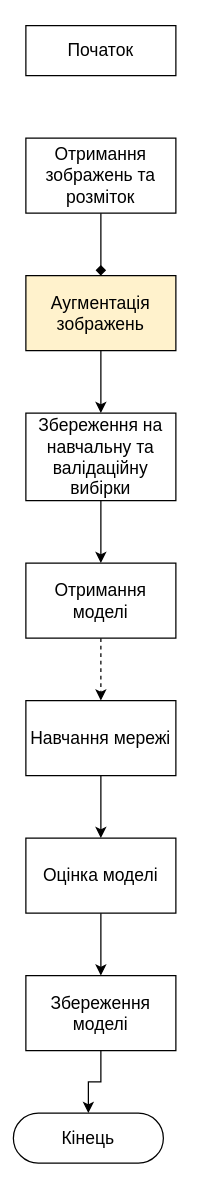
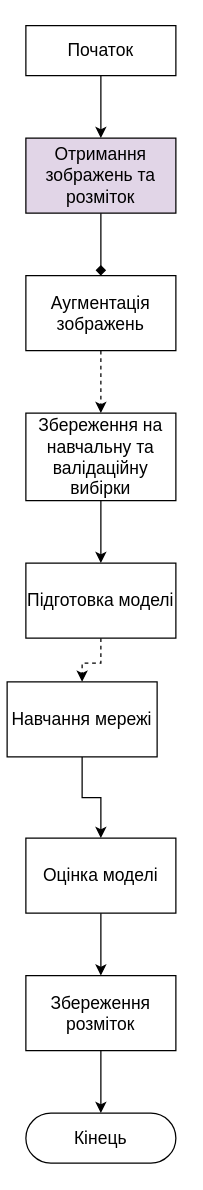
edge "Початок" -> "Отримання зображень та розміток": added
node "Отримання зображень та розміток": fillcolor #ffffff -> #e1d5e7
node "Аугментація зображень": fillcolor #fff2cc -> #ffffff
edge "Аугментація зображень" -> "Збереження на навчальну та валідаційну вибірки": style solid -> dashed
node "Отримання моделі": label "Отримання моделі" -> "Підготовка моделі"
node "Навчання мережі": moved (101, 738) -> (82, 719)
node "Збереження моделі": label "Збереження моделі" -> "Збереження розміток"
node "Кінець": moved (88, 1138) -> (101, 1138)
